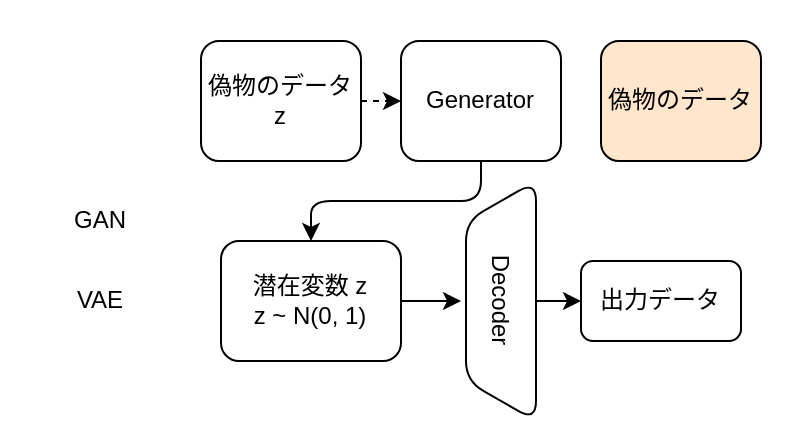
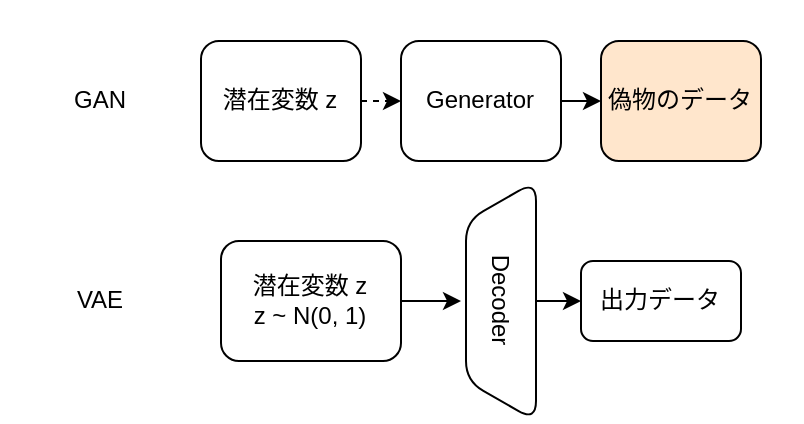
node "偽物のデータ z": label "偽物のデータ z" -> "潜在変数 z"
edge "Generator" -> "潜在変数 z z ~ N(0, 1)": now "Generator" -> "偽物のデータ"
node "GAN": moved (101, 221) -> (101, 101)
